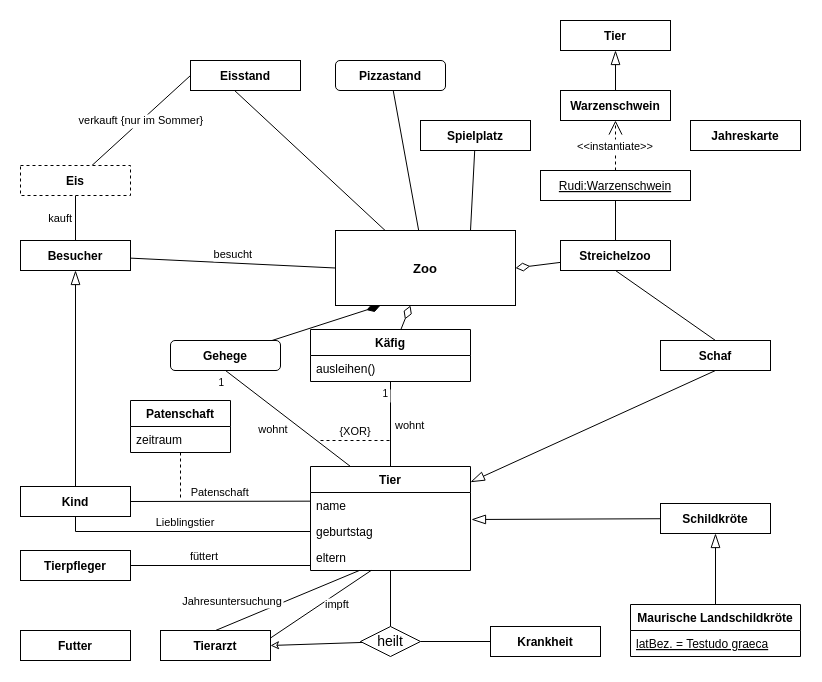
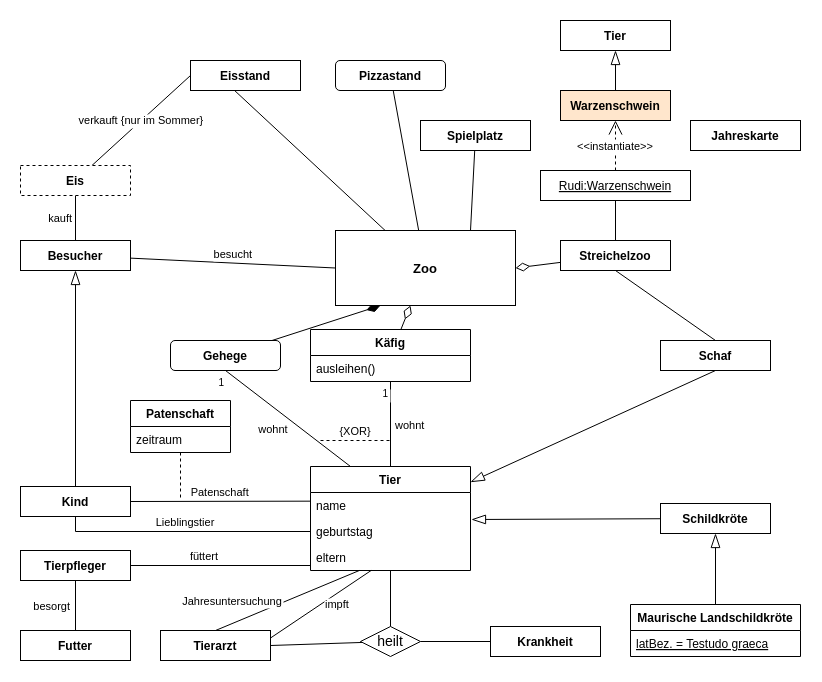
node "Warzenschwein": fillcolor #ffffff -> #ffe6cc
edge "Tierpfleger" -- "Futter": added, label "besorgt"
edge "heilt" -> "Tierarzt": arrowhead classic -> none
